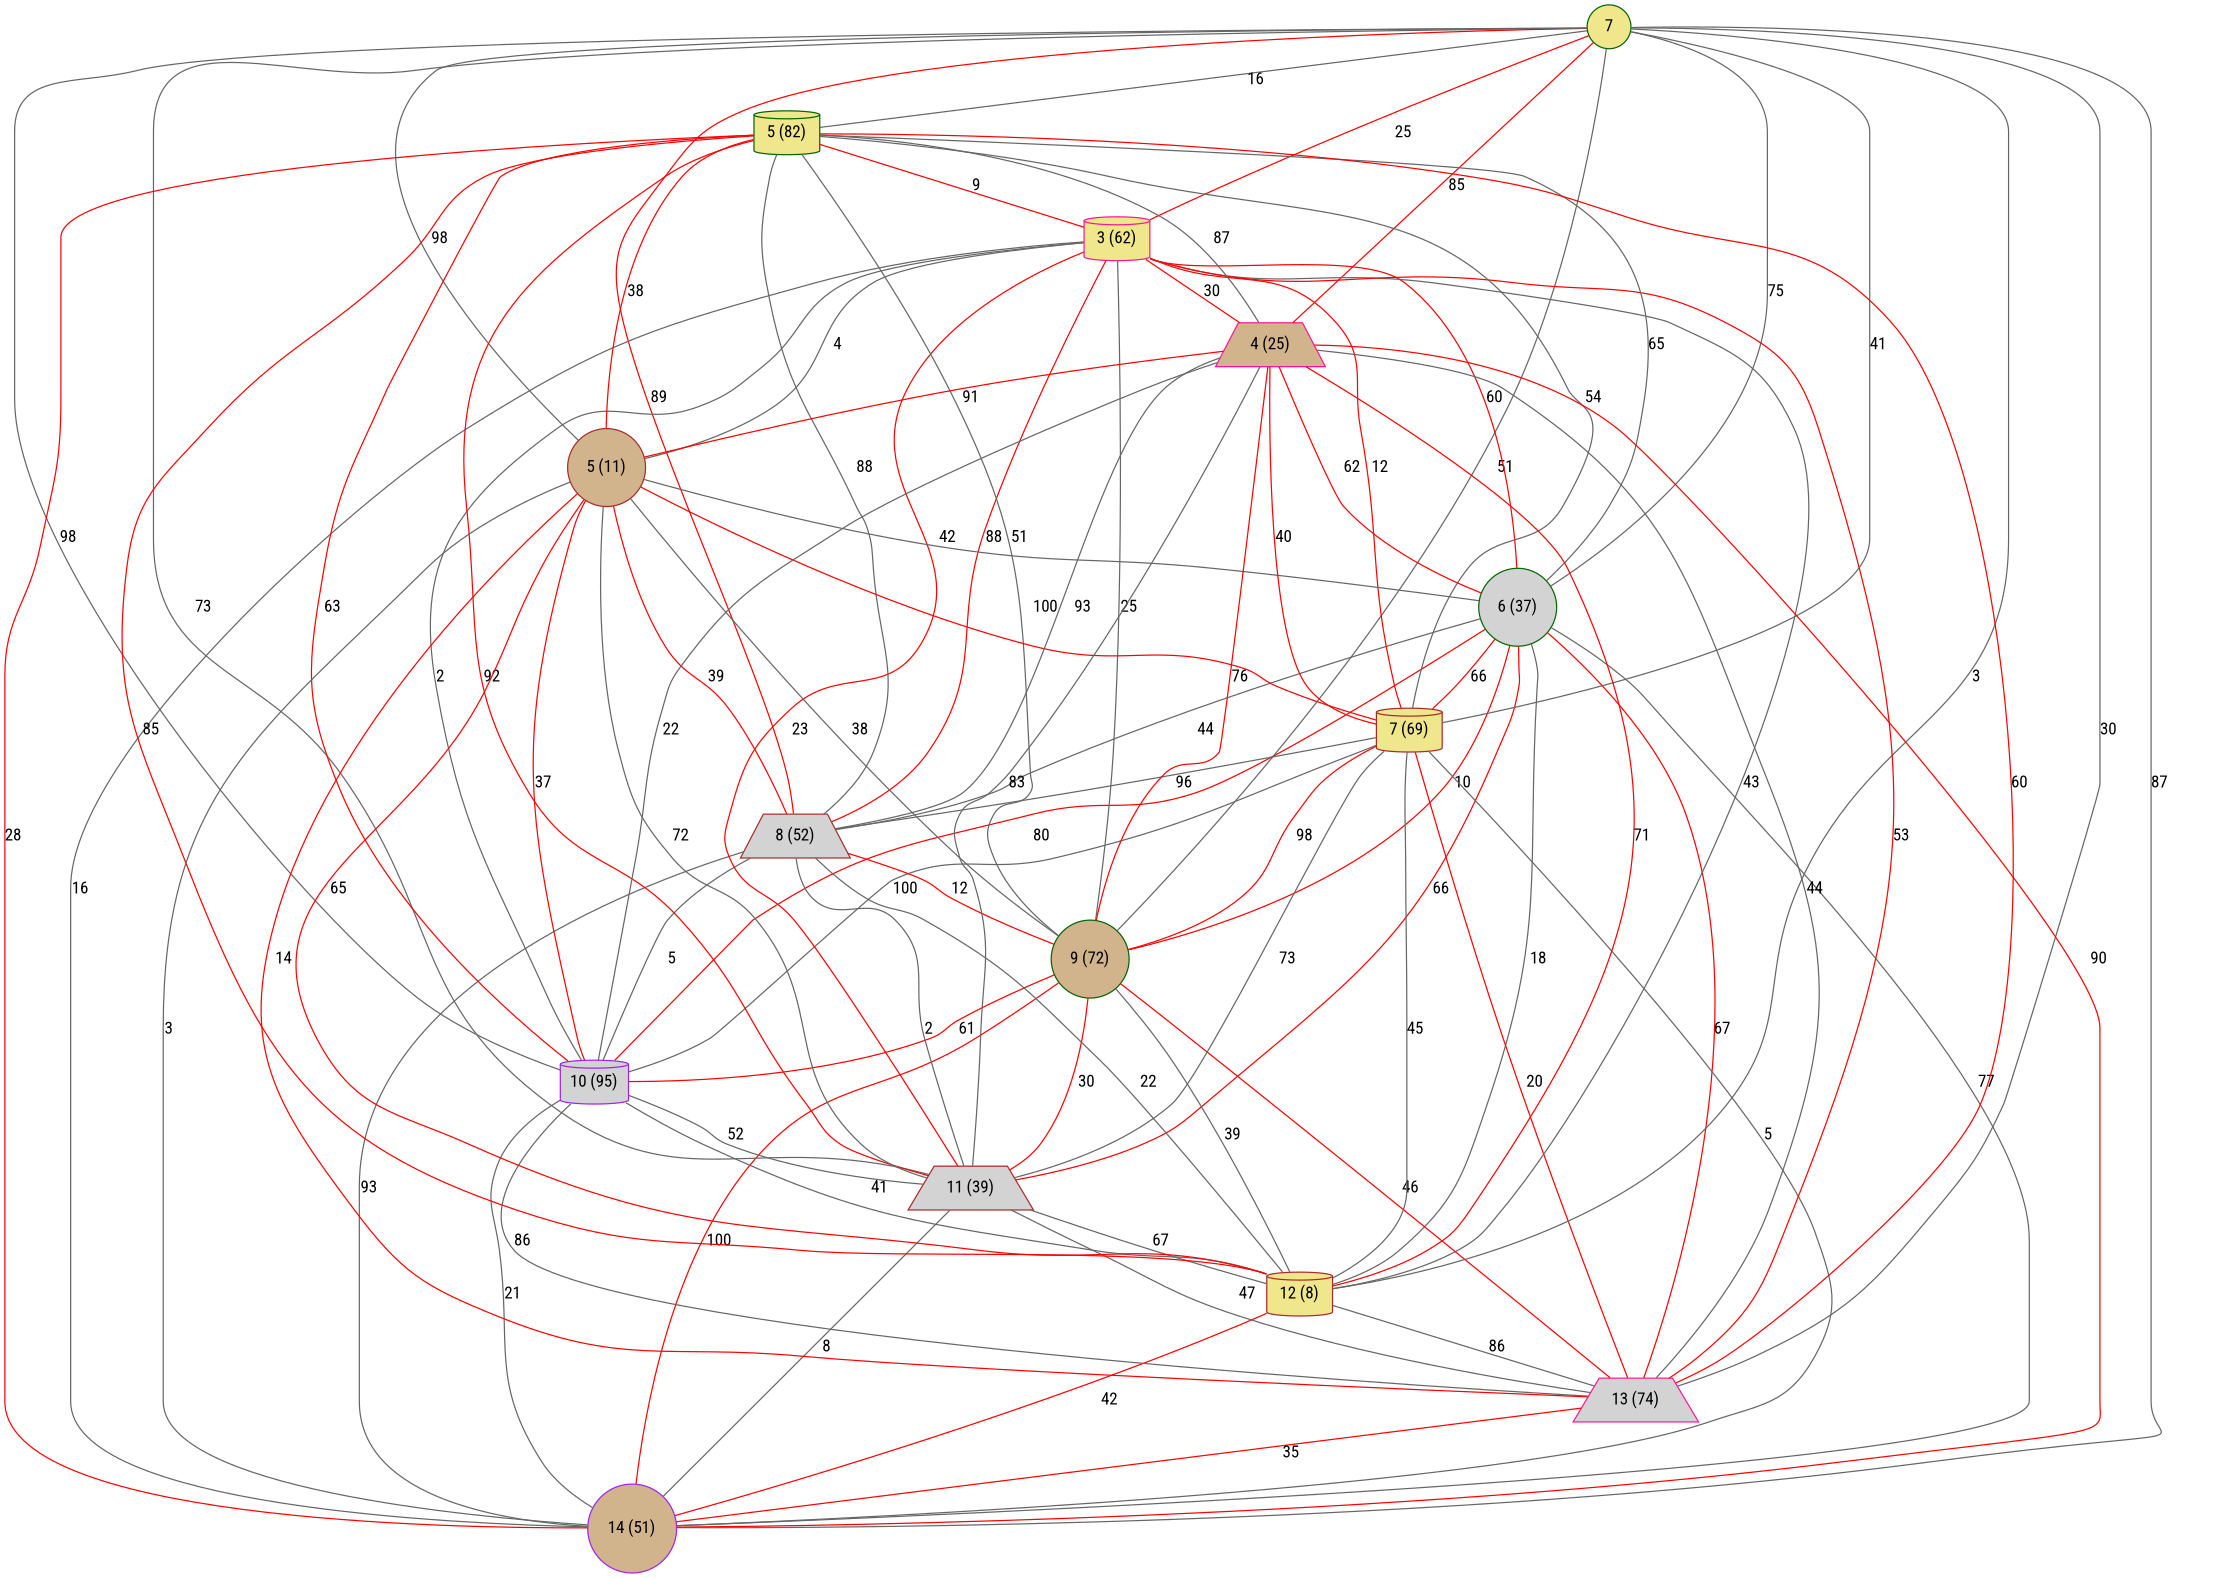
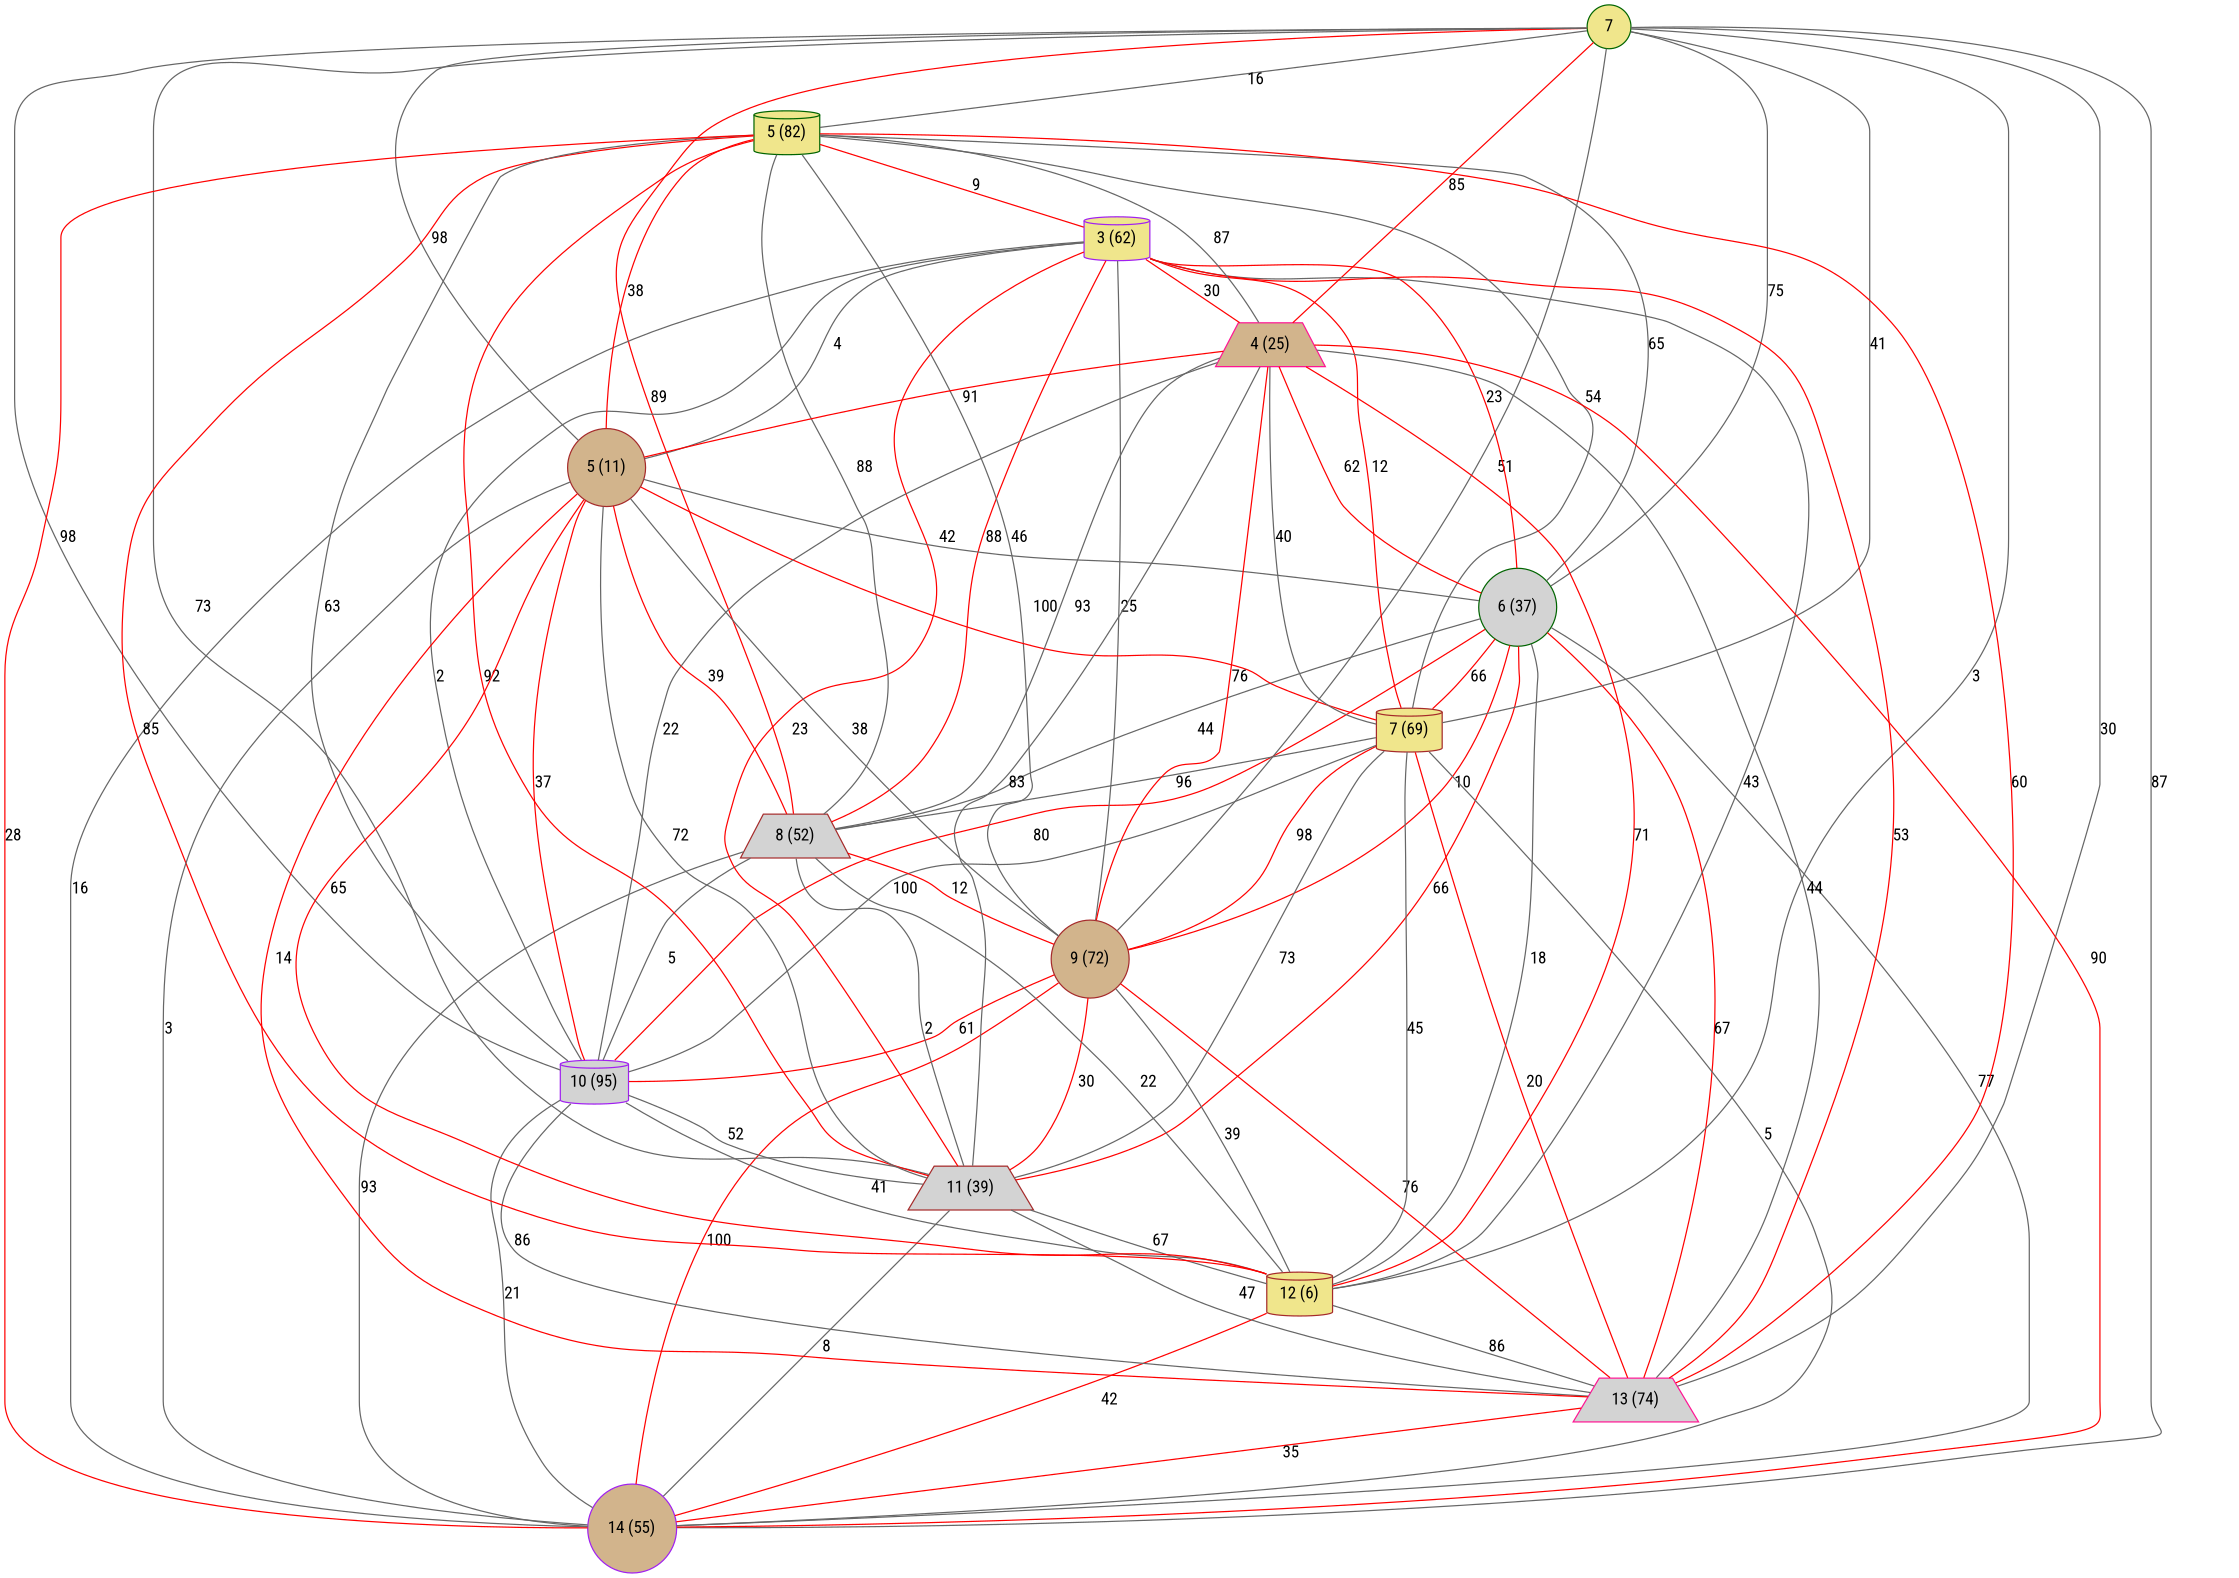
edge "7" -- "3 (62)": removed, label "25"
node "3 (62)": color deeppink -> purple
edge "3 (62)" -- "6 (37)": label "60" -> "23"
edge "5 (82)" -- "10 (95)": color red -> gray40
edge "5 (82)" -- "9 (72)": label "51" -> "46"
edge "4 (25)" -- "7 (69)": color red -> gray40
node "9 (72)": color darkgreen -> brown
edge "9 (72)" -- "13 (74)": label "46" -> "76"
node "12 (8)": label "12 (8)" -> "12 (6)"
node "14 (51)": label "14 (51)" -> "14 (55)"
